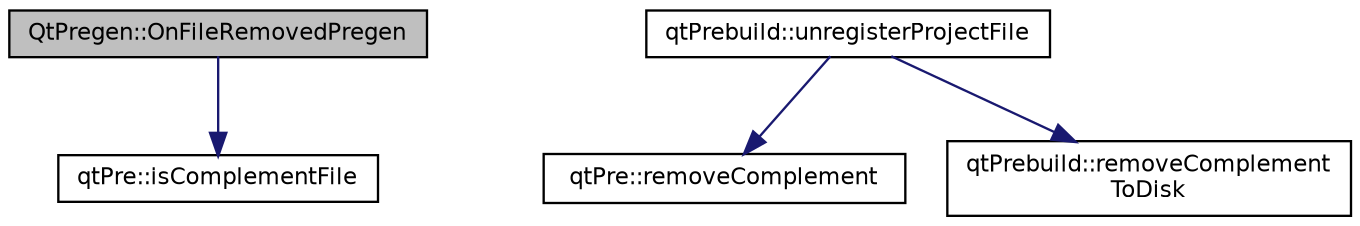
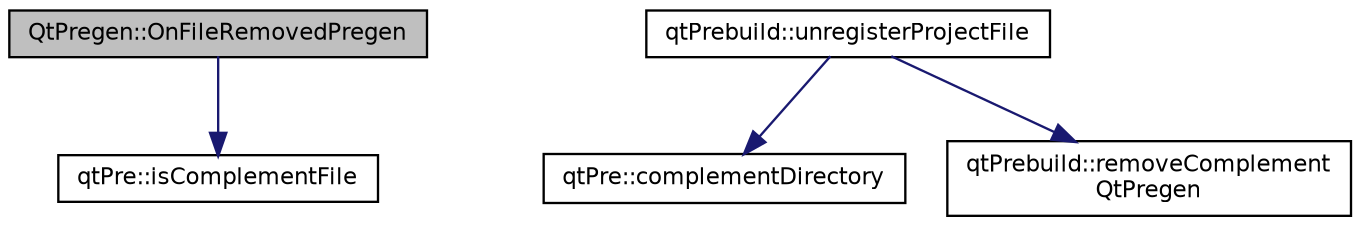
node "qtPre::removeComplement": label "qtPre::removeComplement" -> "qtPre::complementDirectory"
node "qtPrebuild::removeComplement ToDisk": label "qtPrebuild::removeComplement ToDisk" -> "qtPrebuild::removeComplement QtPregen"
